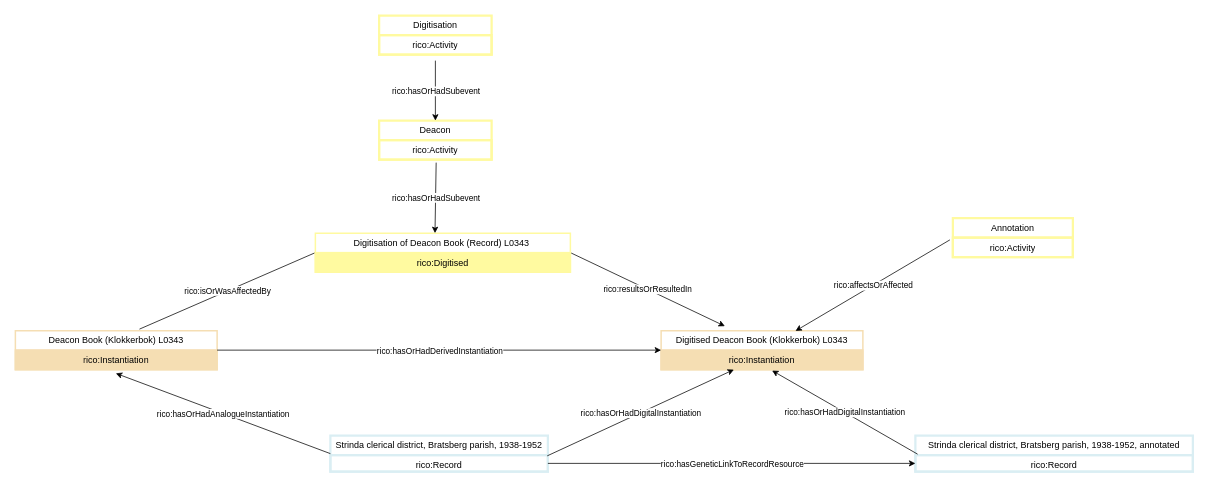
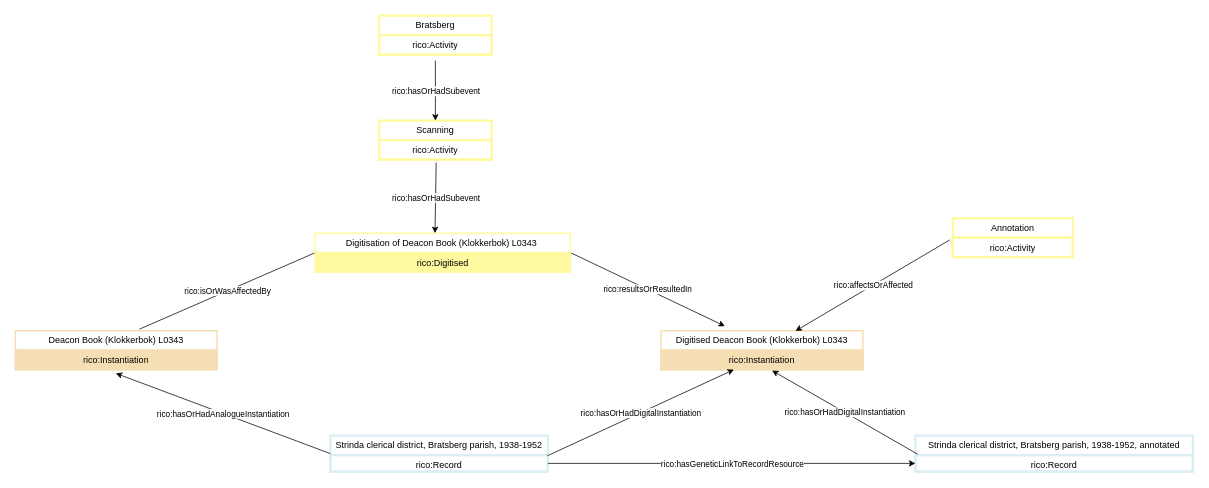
node "Digitisation": label "Digitisation" -> "Bratsberg"
node "Deacon": label "Deacon" -> "Scanning"
node "Digitisation of Deacon Book (Record) L0343": label "Digitisation of Deacon Book (Record) L0343" -> "Digitisation of Deacon Book (Klokkerbok) L0343"
edge "Deacon Book (Klokkerbok) L0343" -> "Digitised Deacon Book (Klokkerbok) L0343": removed, label "rico:hasOrHadDerivedInstantiation"
